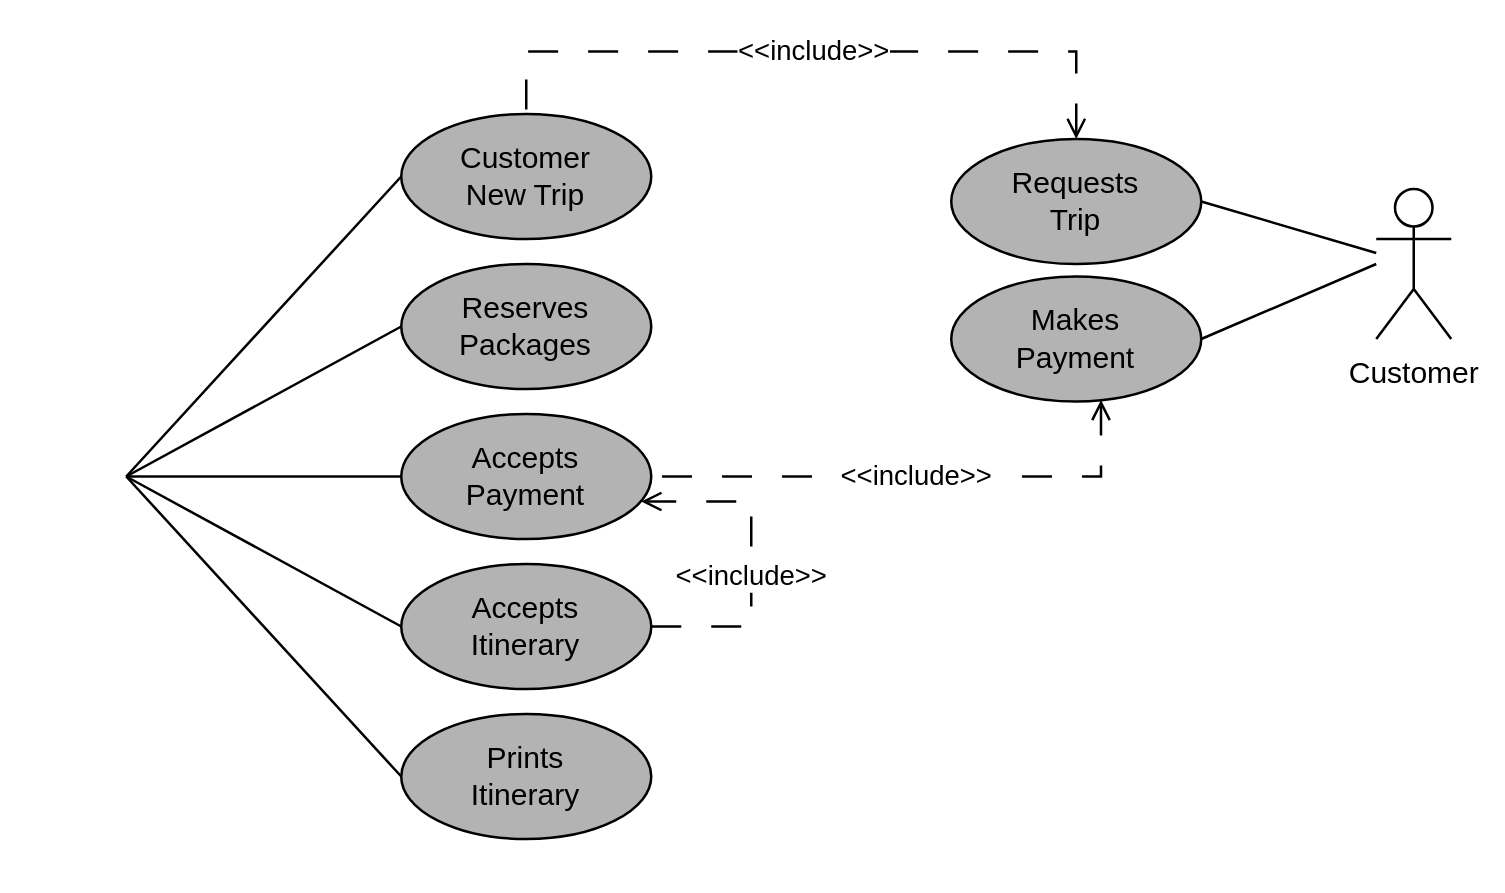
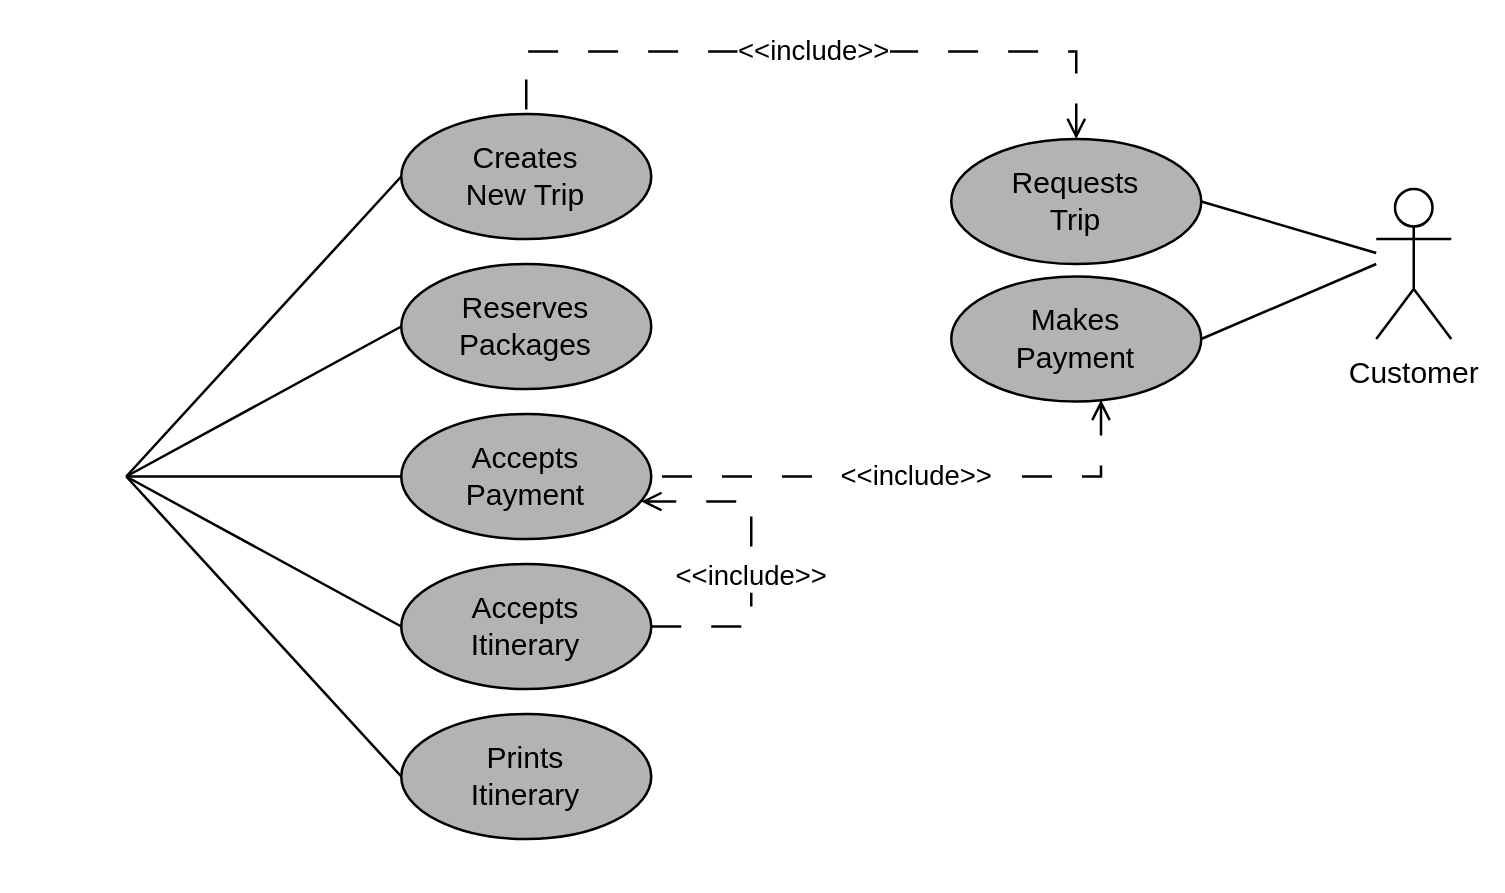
node "Customer New Trip": label "Customer New Trip" -> "Creates New Trip"
